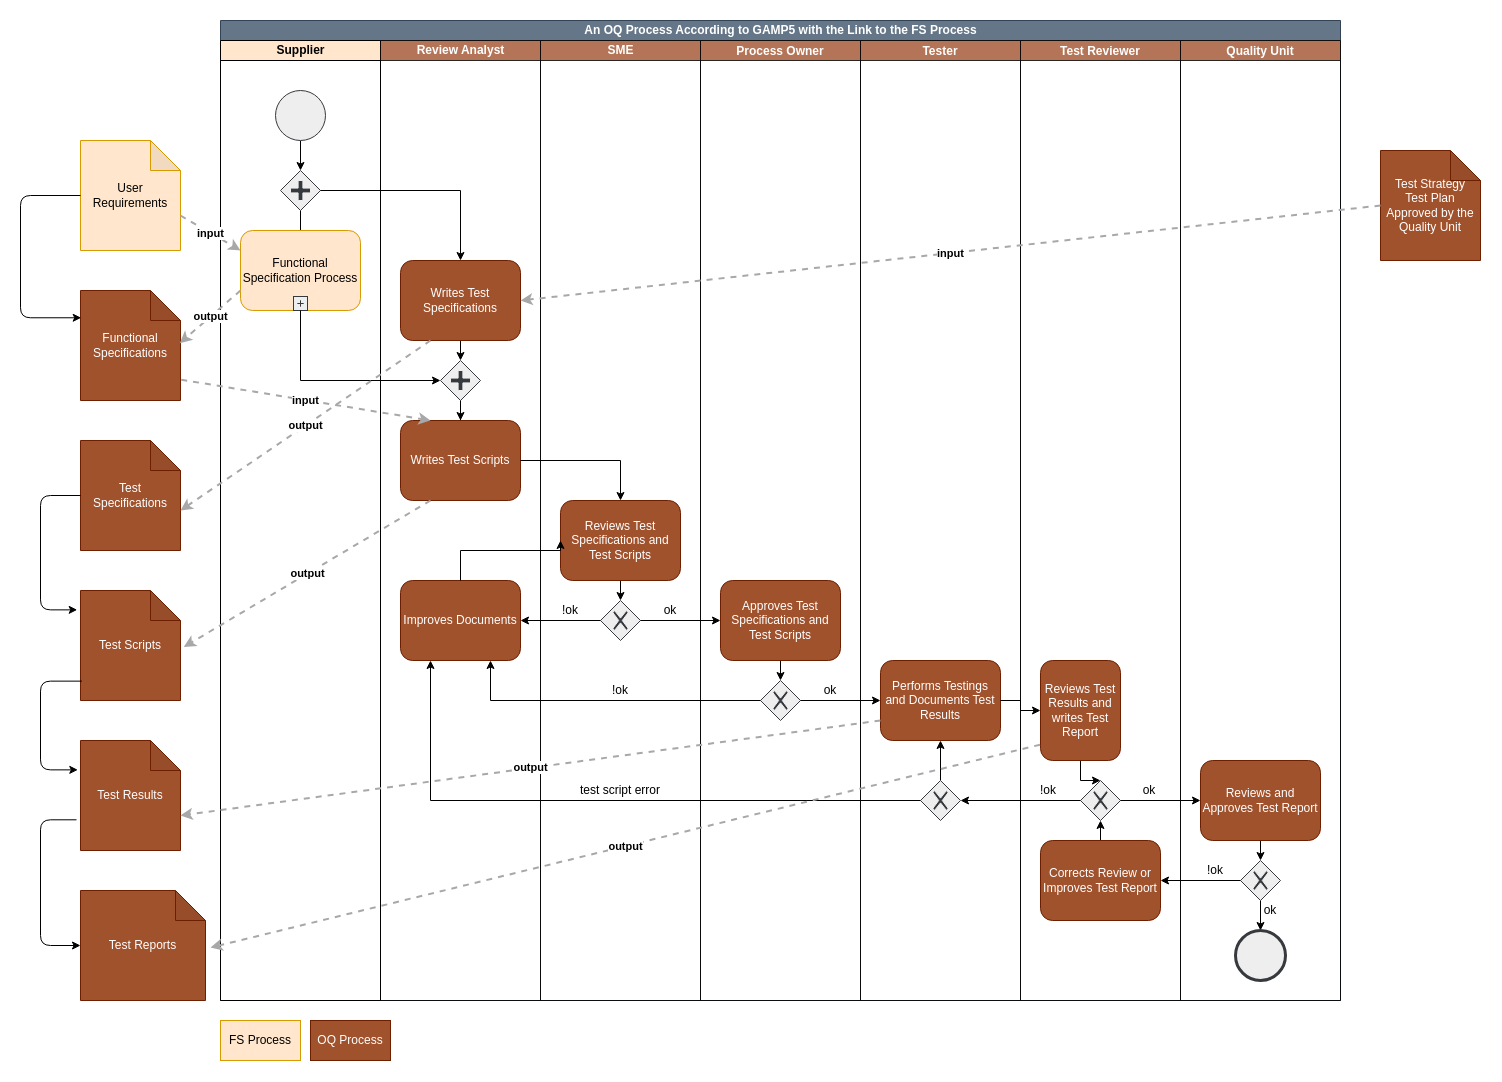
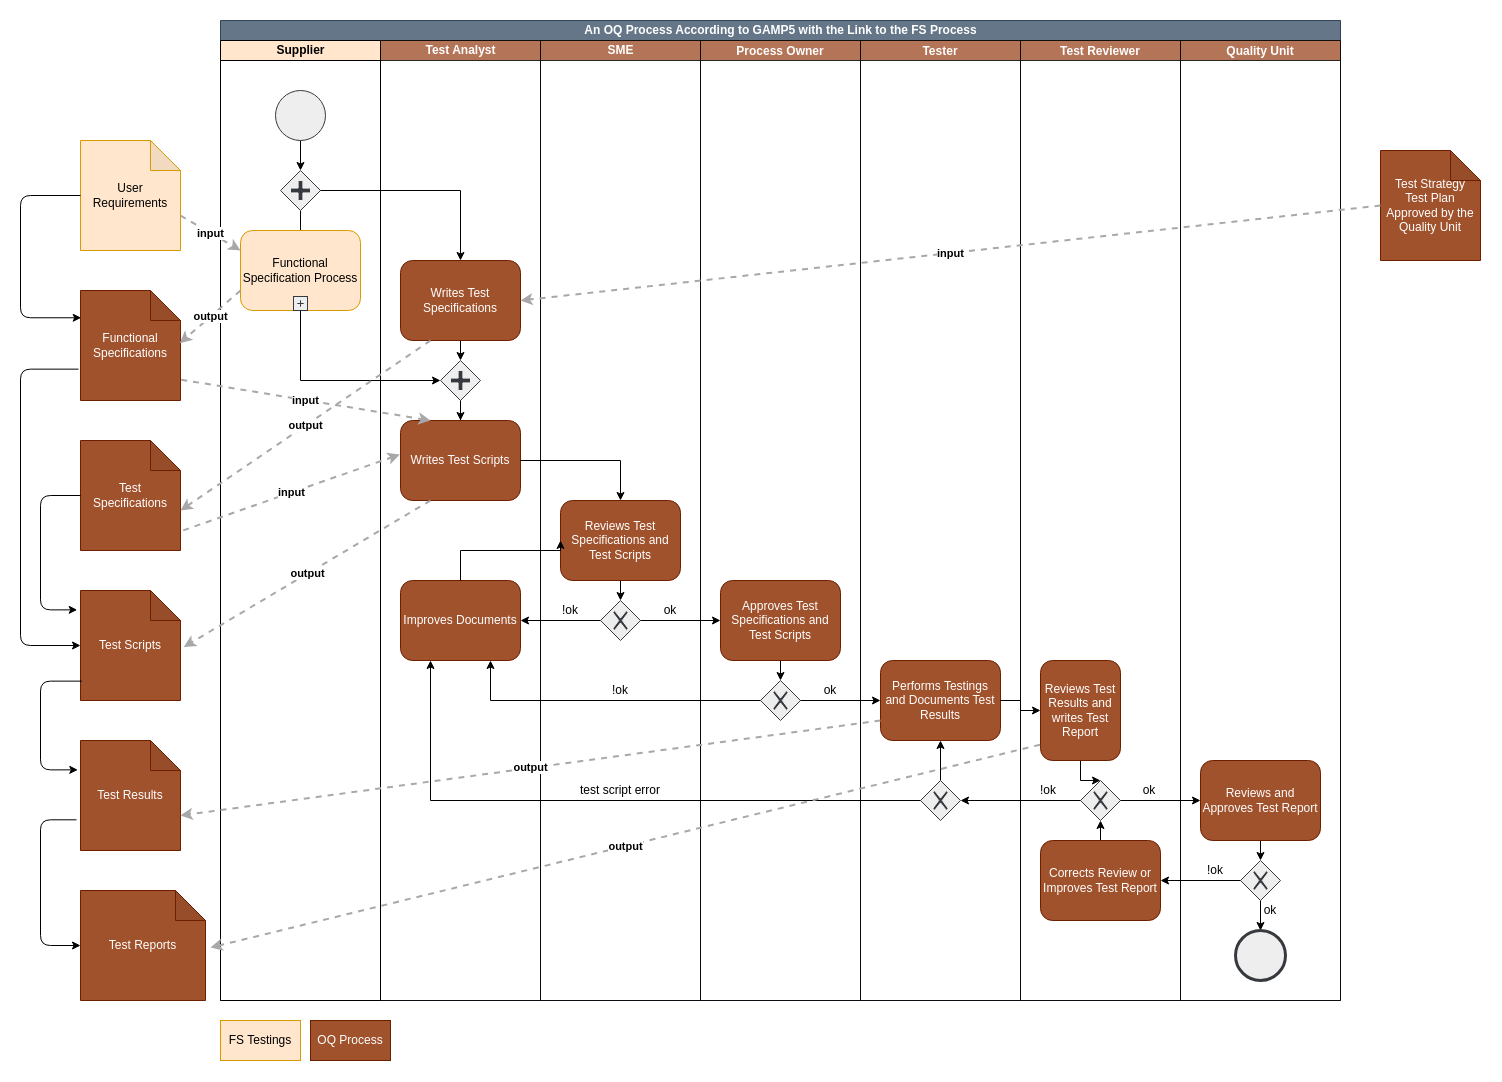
node "Review Analyst": label "Review Analyst" -> "Test Analyst"
edge "Test Specifications" -> "Writes Test Scripts": added, label "input"
edge "Functional Specifications" -> "Test Scripts": added
node "FS Process": label "FS Process" -> "FS Testings"
